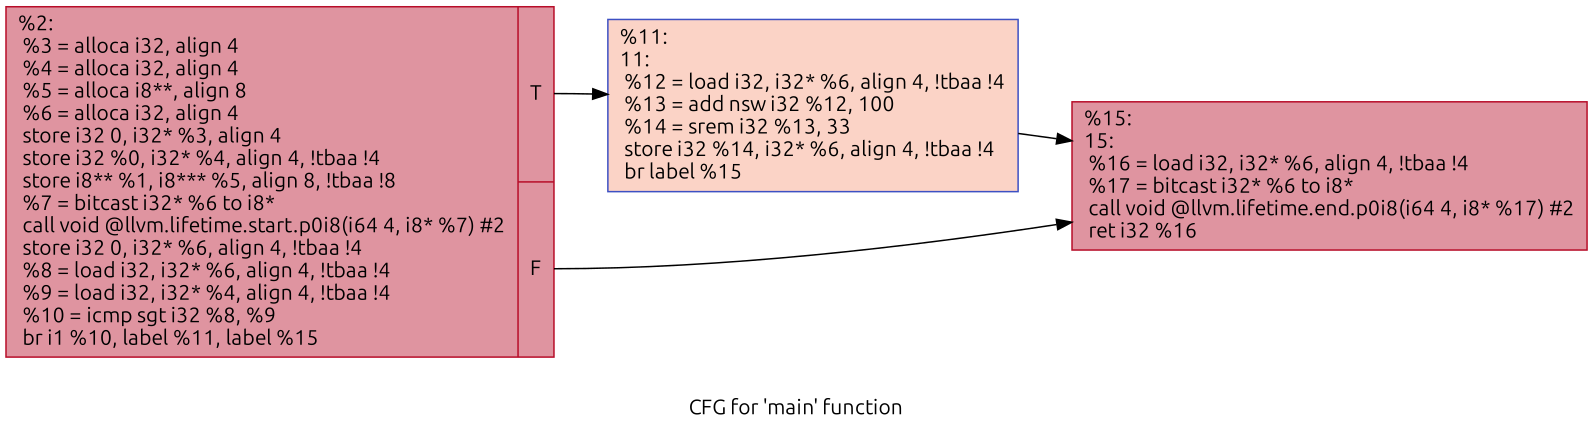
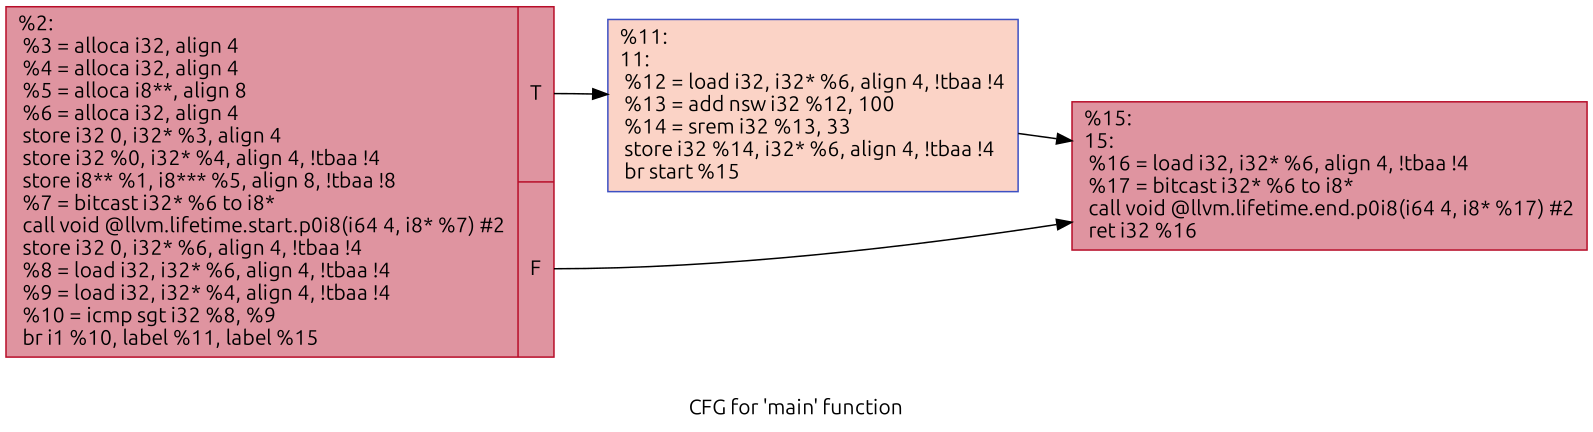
node "%11:": text "br label %15" -> "br start %15"
